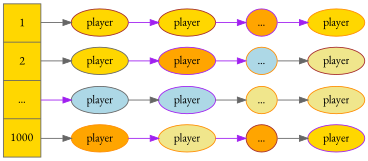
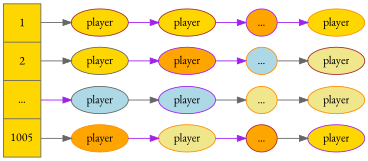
node "1": text "1000" -> "1005"
